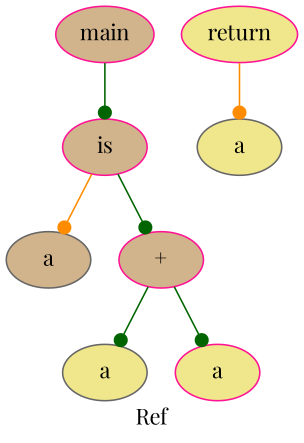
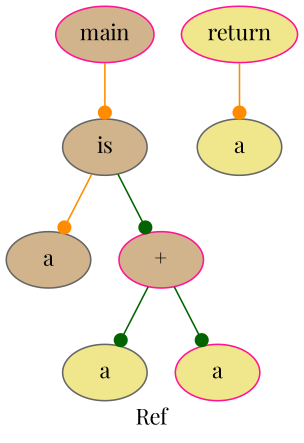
edge "main" -> "is": color darkgreen -> darkorange
node "is": color deeppink -> gray40
